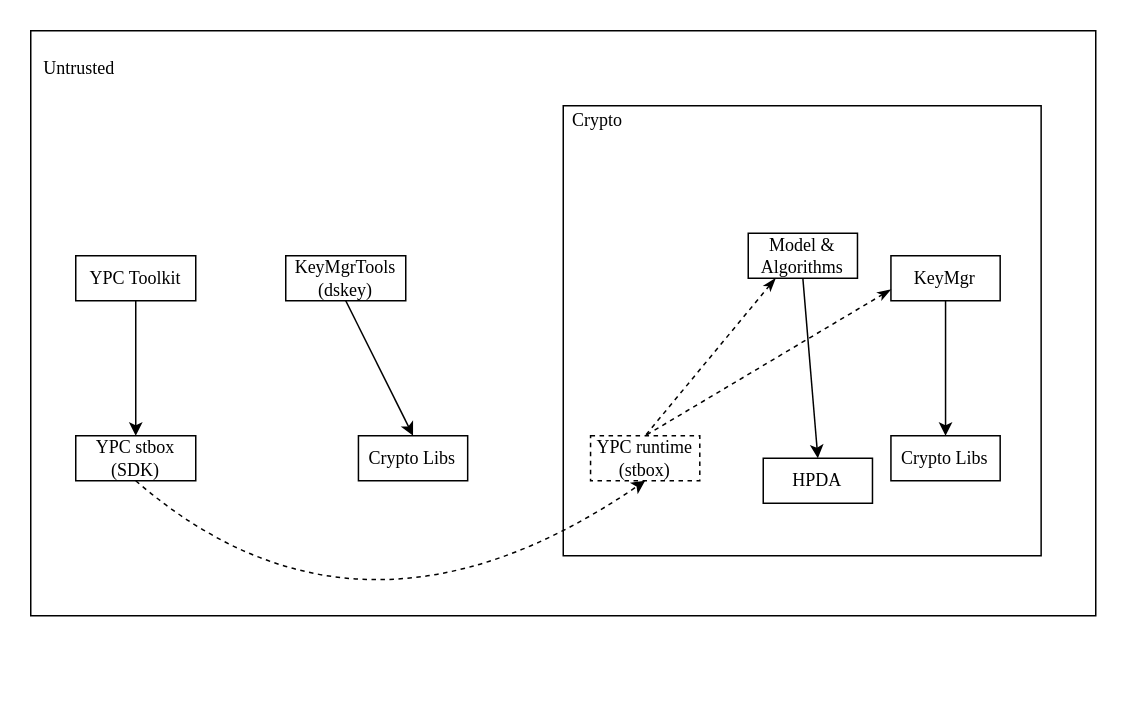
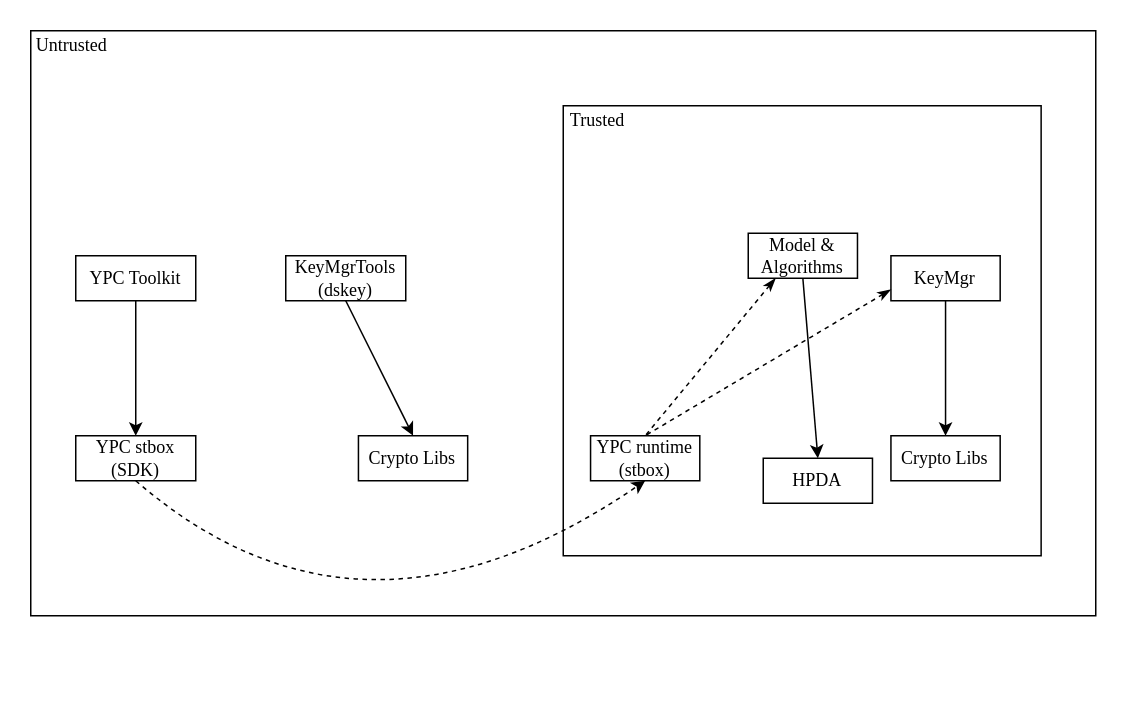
node "Untrusted": moved (79, 68) -> (72, 46)
node "Crypto": label "Crypto" -> "Trusted"
node "YPC runtime (stbox)": style dashed -> solid
